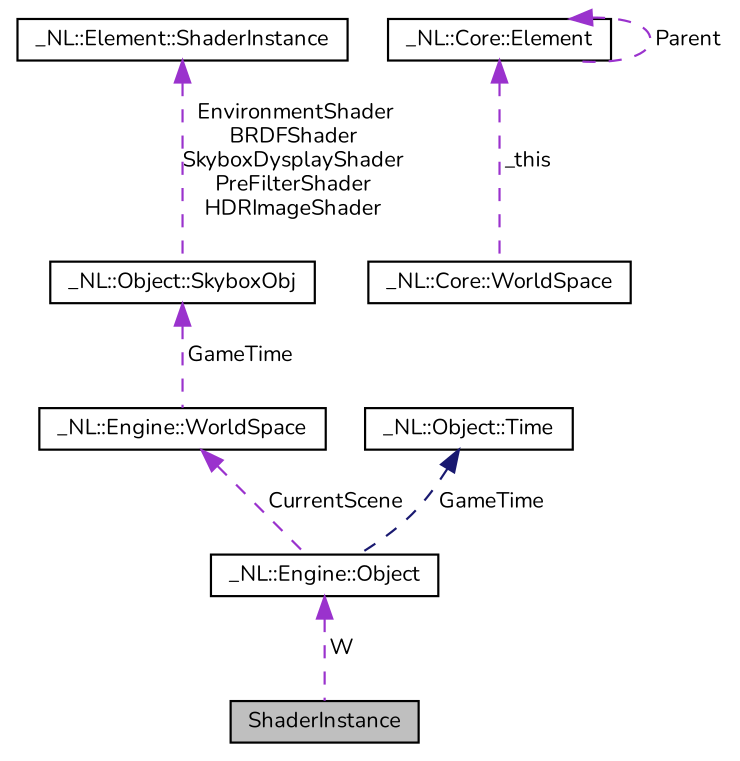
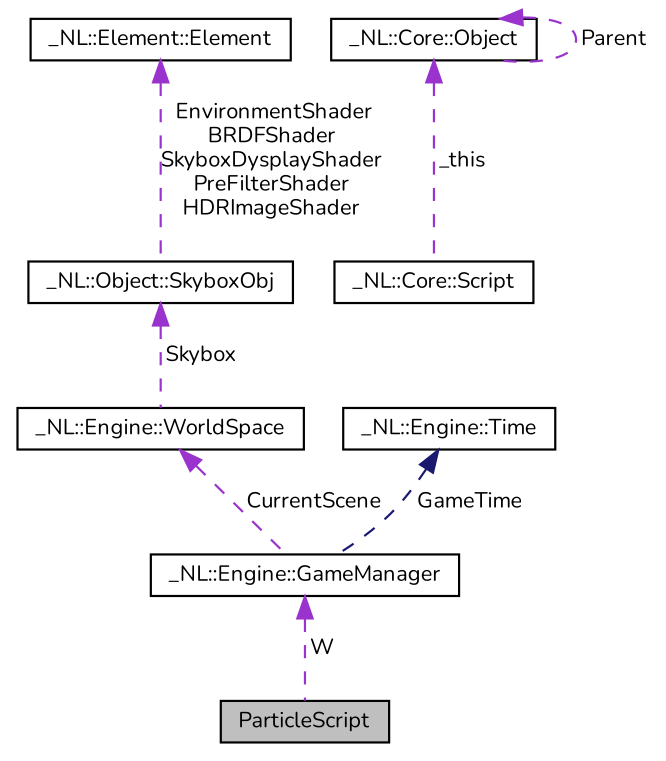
node "_NL::Element::ShaderInstance": label "_NL::Element::ShaderInstance" -> "_NL::Element::Element"
node "_NL::Core::Element": label "_NL::Core::Element" -> "_NL::Core::Object"
node "_NL::Core::WorldSpace": label "_NL::Core::WorldSpace" -> "_NL::Core::Script"
edge "_NL::Engine::WorldSpace" -> "_NL::Object::SkyboxObj": label " GameTime" -> " Skybox"
node "_NL::Object::Time": label "_NL::Object::Time" -> "_NL::Engine::Time"
node "_NL::Engine::Object": label "_NL::Engine::Object" -> "_NL::Engine::GameManager"
node "ShaderInstance": label "ShaderInstance" -> "ParticleScript"
